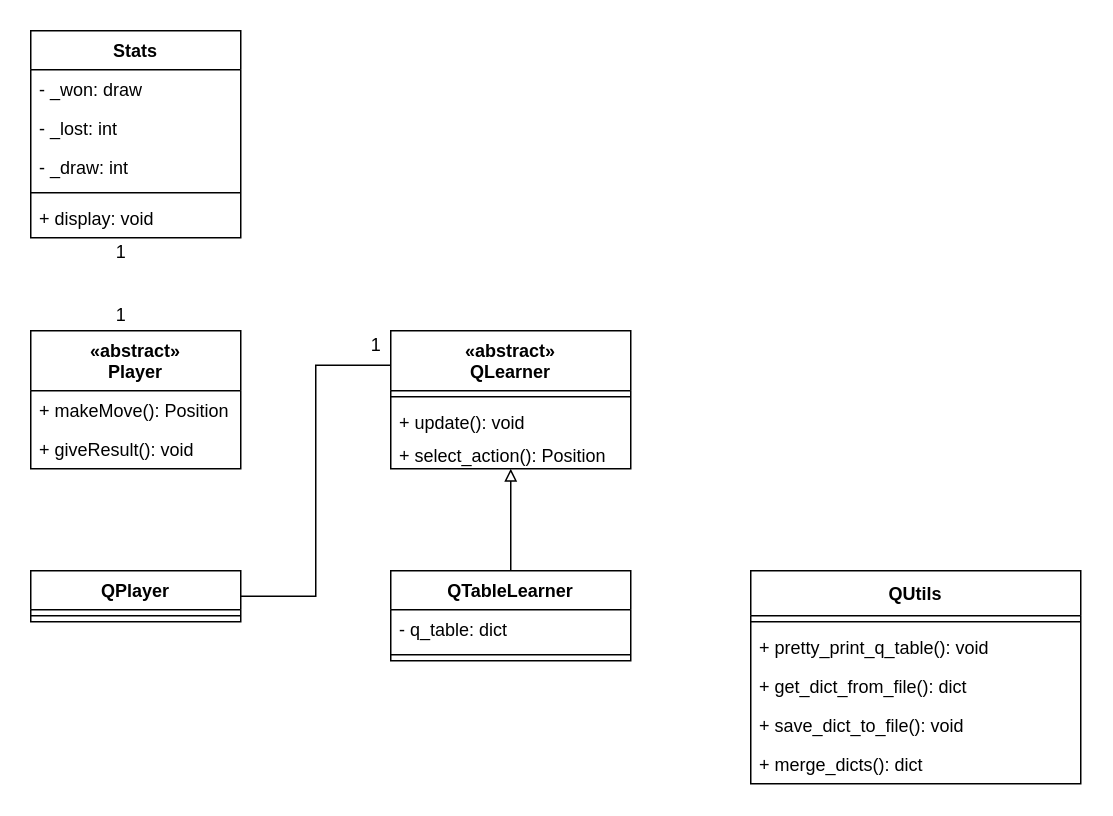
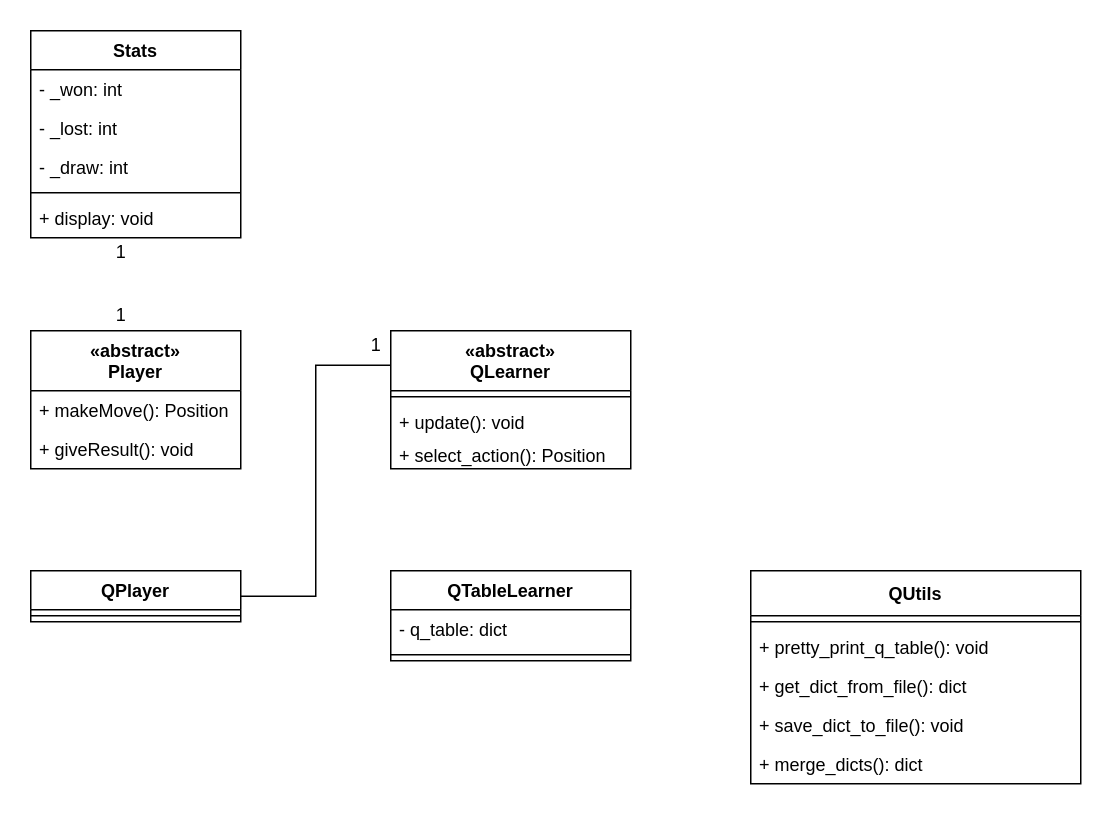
node "- _won: draw": label "- _won: draw" -> "- _won: int"
edge "QTableLearner" -> "«abstract» QLearner": removed
